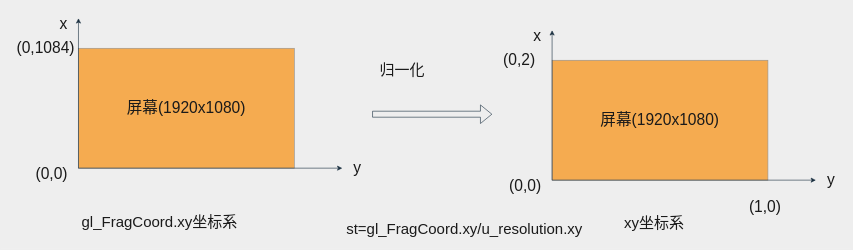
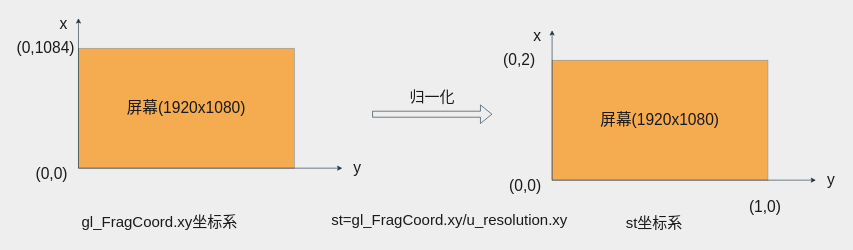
node "归一化": moved (402, 69) -> (432, 96)
node "xy坐标系": label "xy坐标系" -> "st坐标系"
node "st=gl_FragCoord.xy/u_resolution.xy": moved (462, 231) -> (447, 222)
